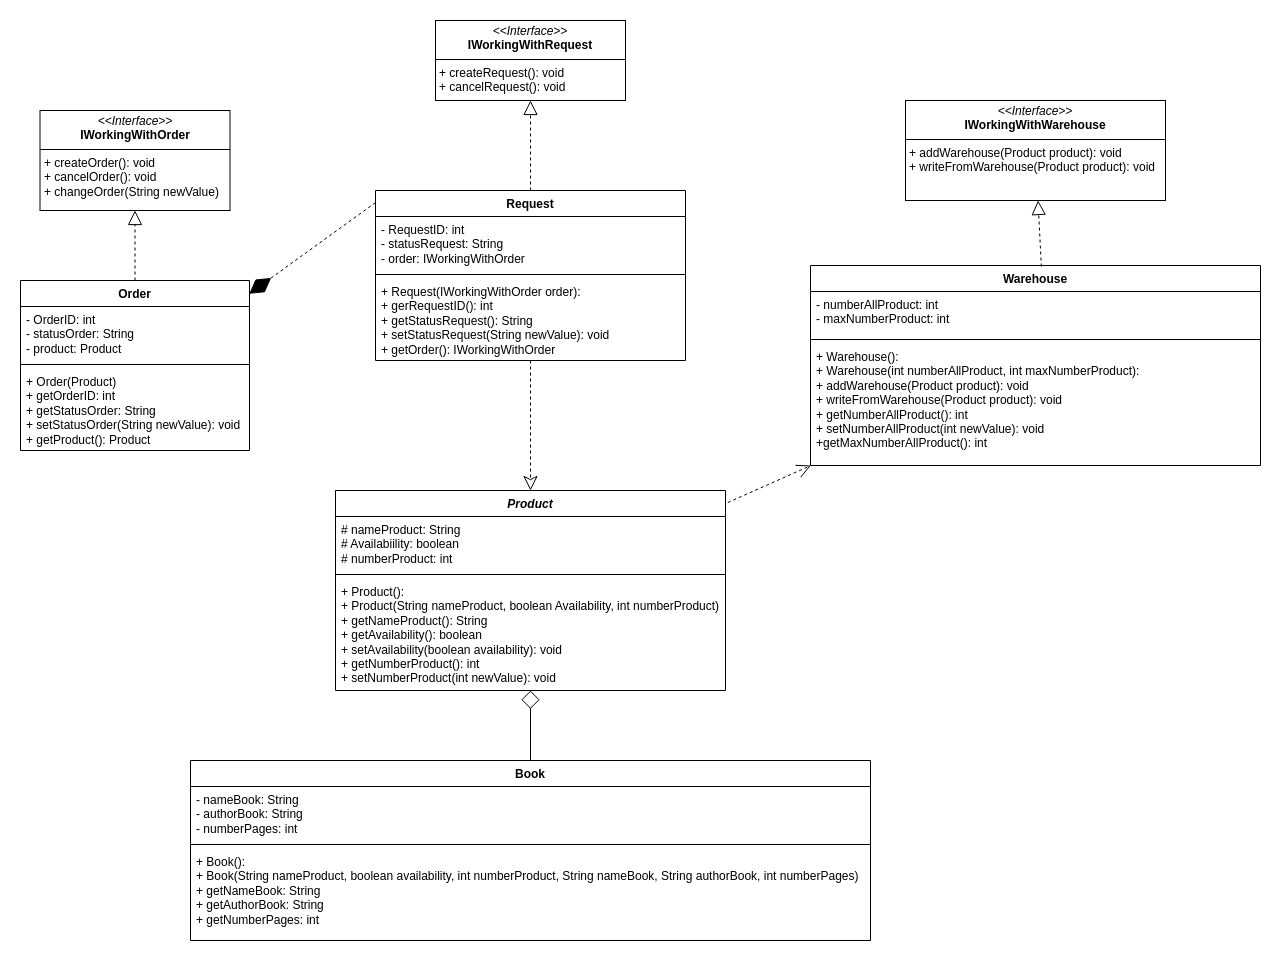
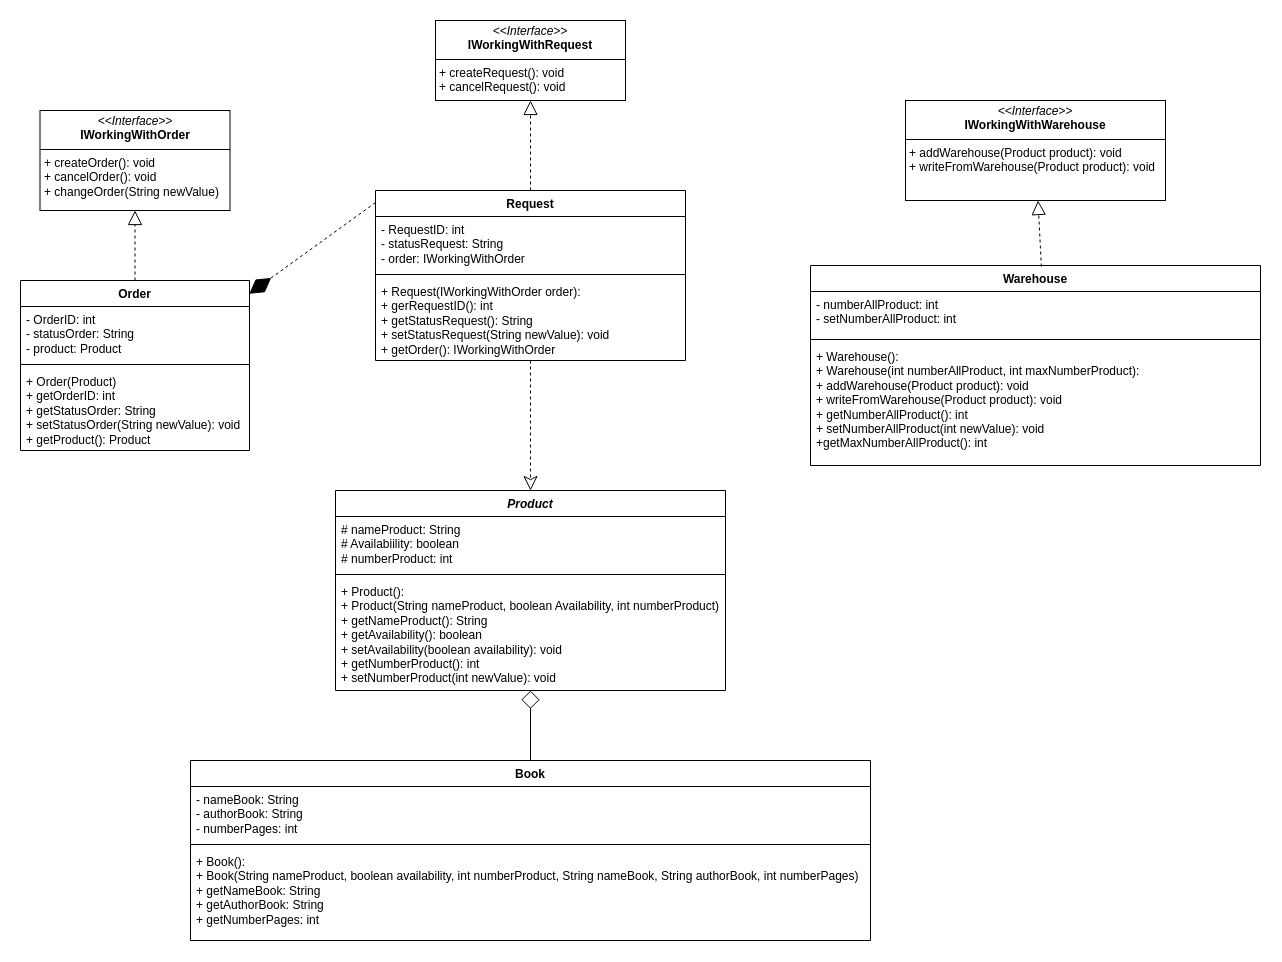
node "- numberAllProduct: int - maxNumberProduct: int": label "- numberAllProduct: int - maxNumberProduct: int" -> "- numberAllProduct: int - setNumberAllProduct: int"
edge "Product" -> "Warehouse": removed
